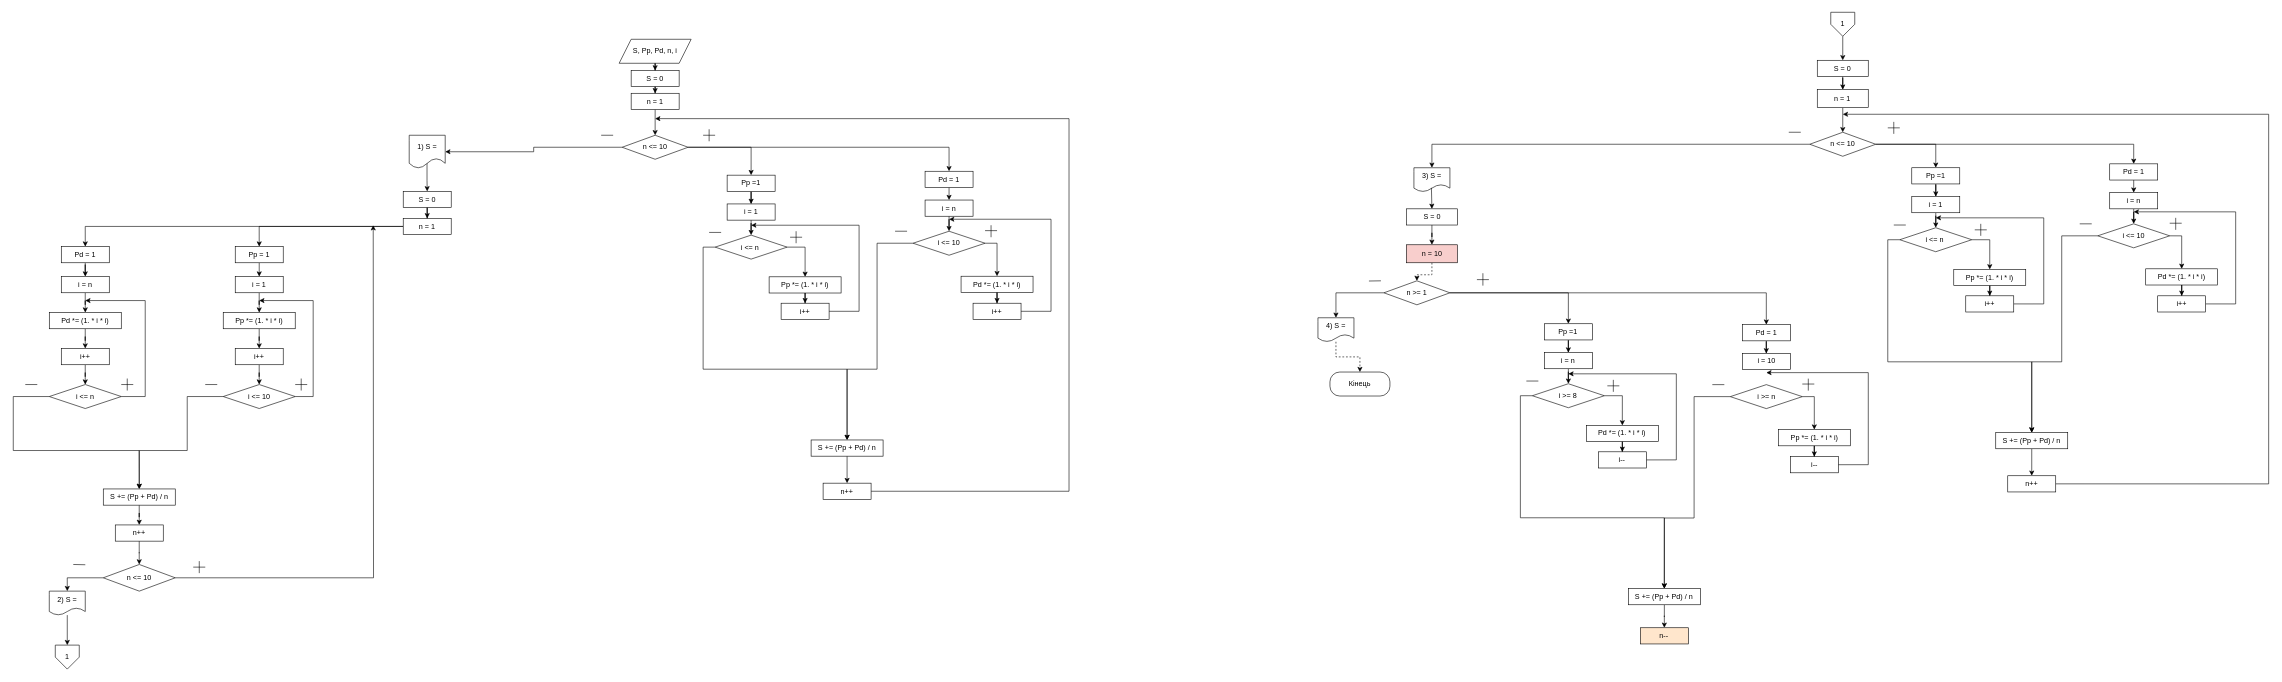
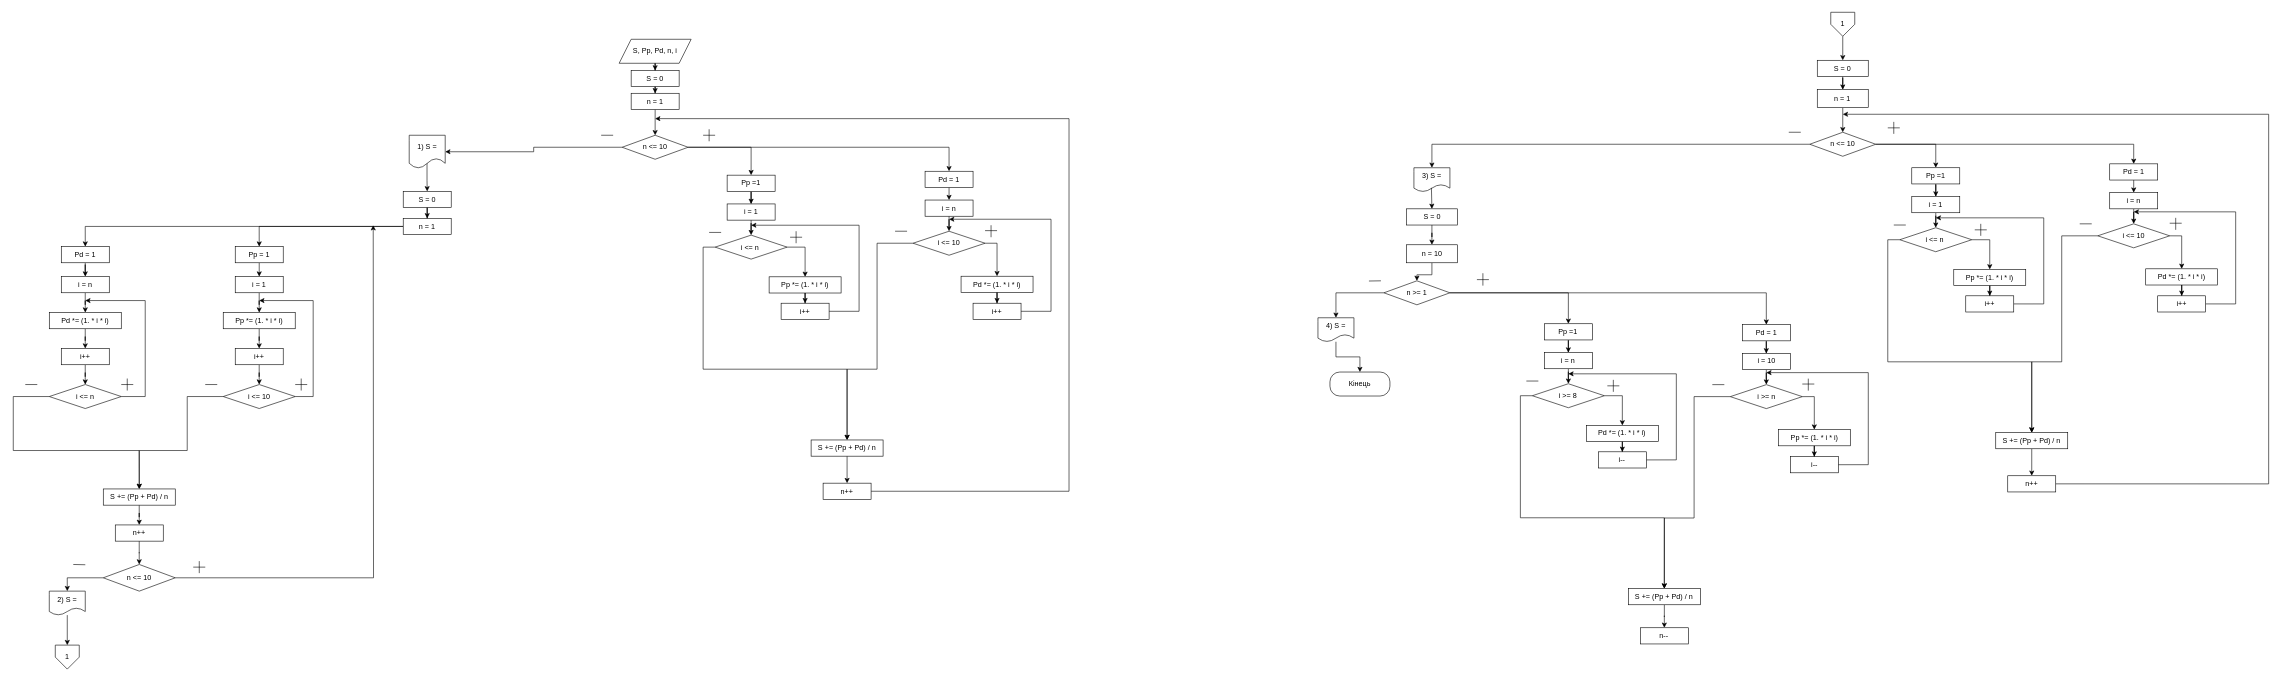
node "n = 10": fillcolor #f8cecc -> #ffffff
edge "n = 10" -> "n >= 1": style dashed -> solid
edge "4) S =" -> "Кінець": style dashed -> solid
edge "i = 10" -> "i >= n": added
node "n--": fillcolor #ffe6cc -> #ffffff
